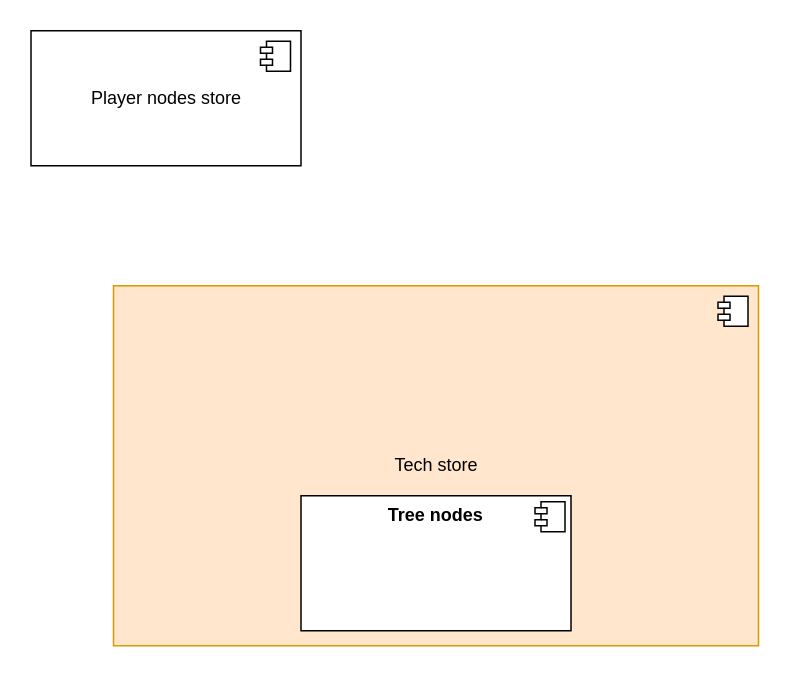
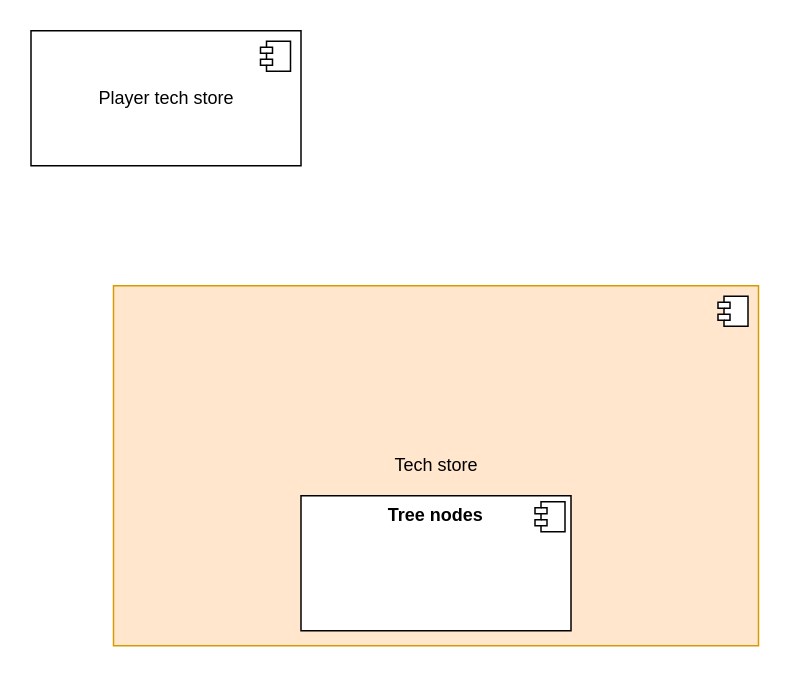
node "Player nodes store": label "Player nodes store" -> "Player tech store"
